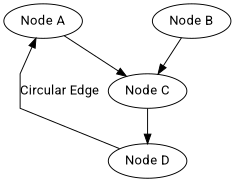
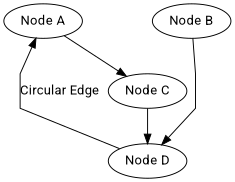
edge "Node B" -> "Node C": now "Node B" -> "Node D"
